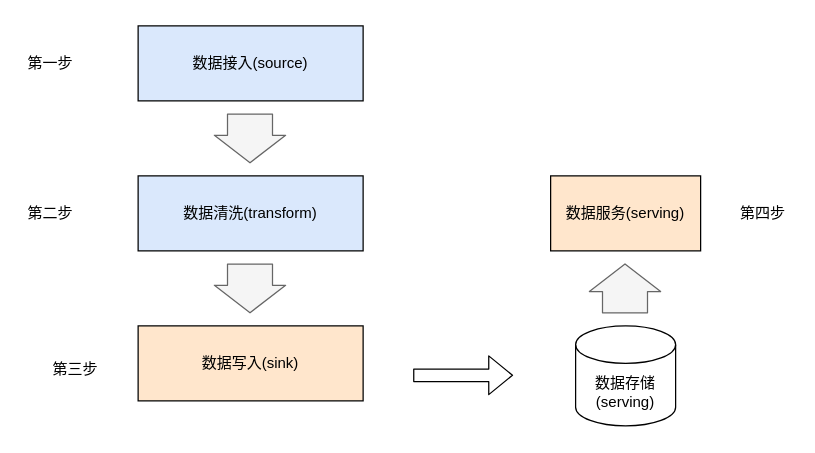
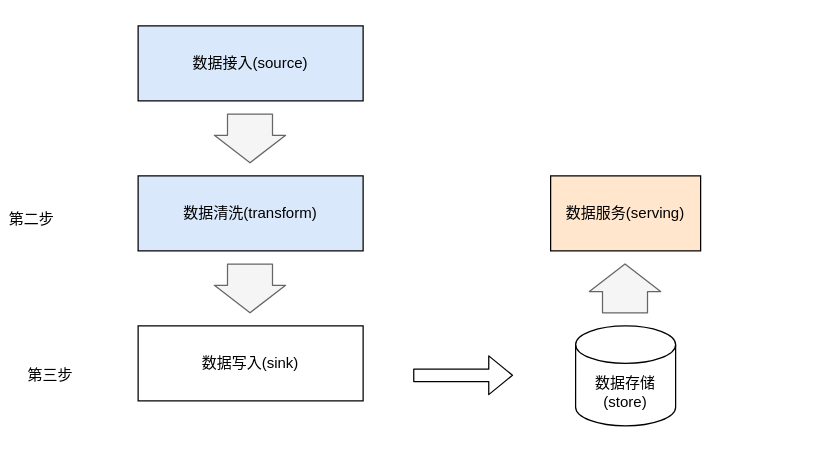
node "第一步": removed
node "第二步": moved (51, 213) -> (32, 219)
node "第四步": removed
node "数据写入(sink)": fillcolor #ffe6cc -> #ffffff
node "第三步": moved (76, 369) -> (51, 376)
node "数据存储(serving)": label "数据存储(serving)" -> "数据存储(store)"
